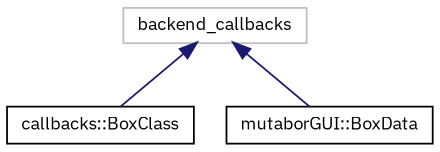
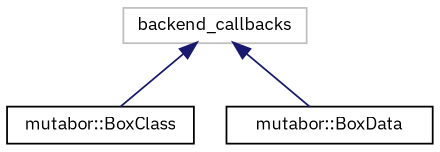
node "callbacks::BoxClass": label "callbacks::BoxClass" -> "mutabor::BoxClass"
node "mutaborGUI::BoxData": label "mutaborGUI::BoxData" -> "mutabor::BoxData"
